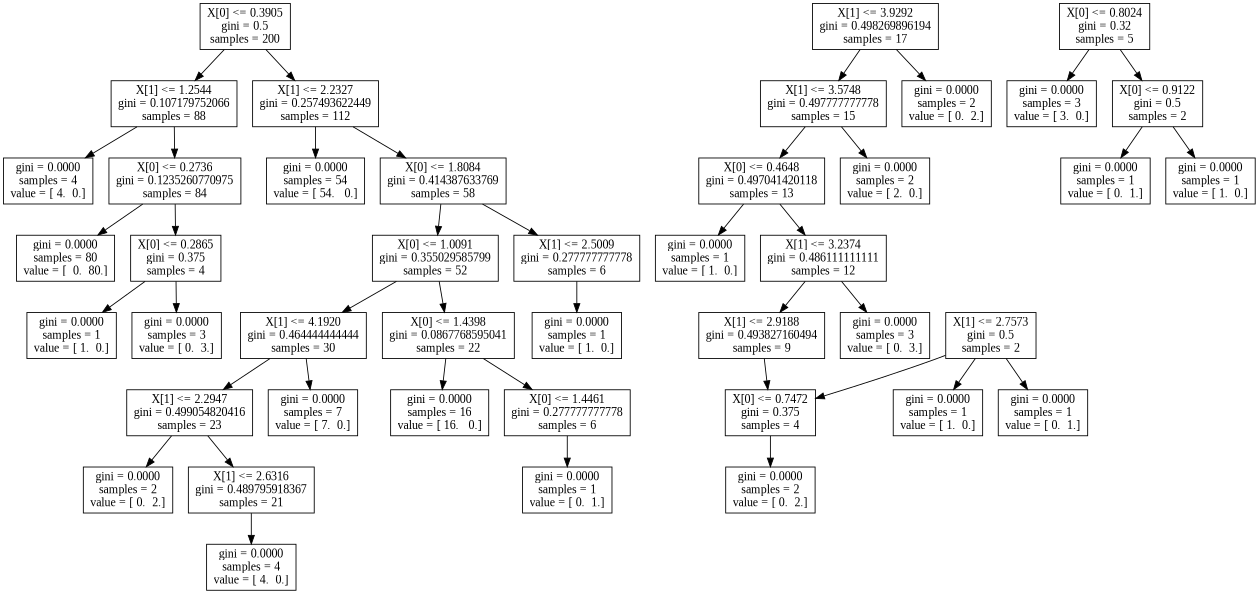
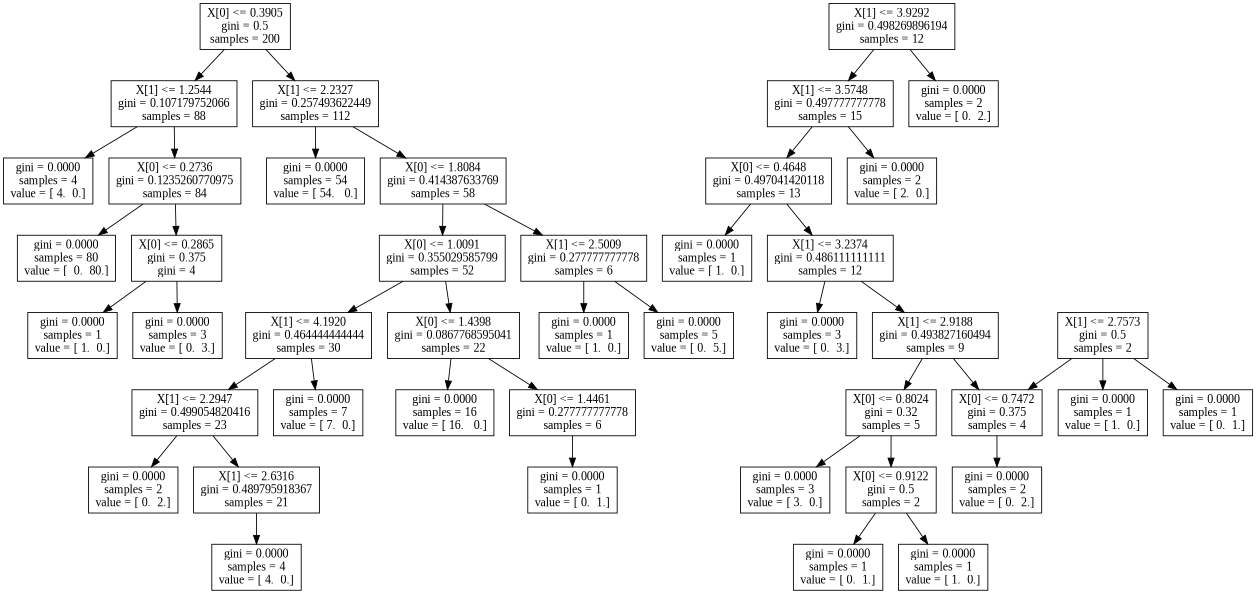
node "X[1] <= 3.9292 gini = 0.498269896194 samples = 17": label "X[1] <= 3.9292 gini = 0.498269896194 samples = 17" -> "X[1] <= 3.9292 gini = 0.498269896194 samples = 12"
node "X[0] <= 0.2865 gini = 0.375 samples = 4": label "X[0] <= 0.2865 gini = 0.375 samples = 4" -> "X[0] <= 0.2865 gini = 0.375 gini = 4"
node "gini = 0.0000 samples = 5 value = [ 0.  5.]": added
edge "X[1] <= 2.9188 gini = 0.493827160494 samples = 9" -> "X[0] <= 0.8024 gini = 0.32 samples = 5": added
